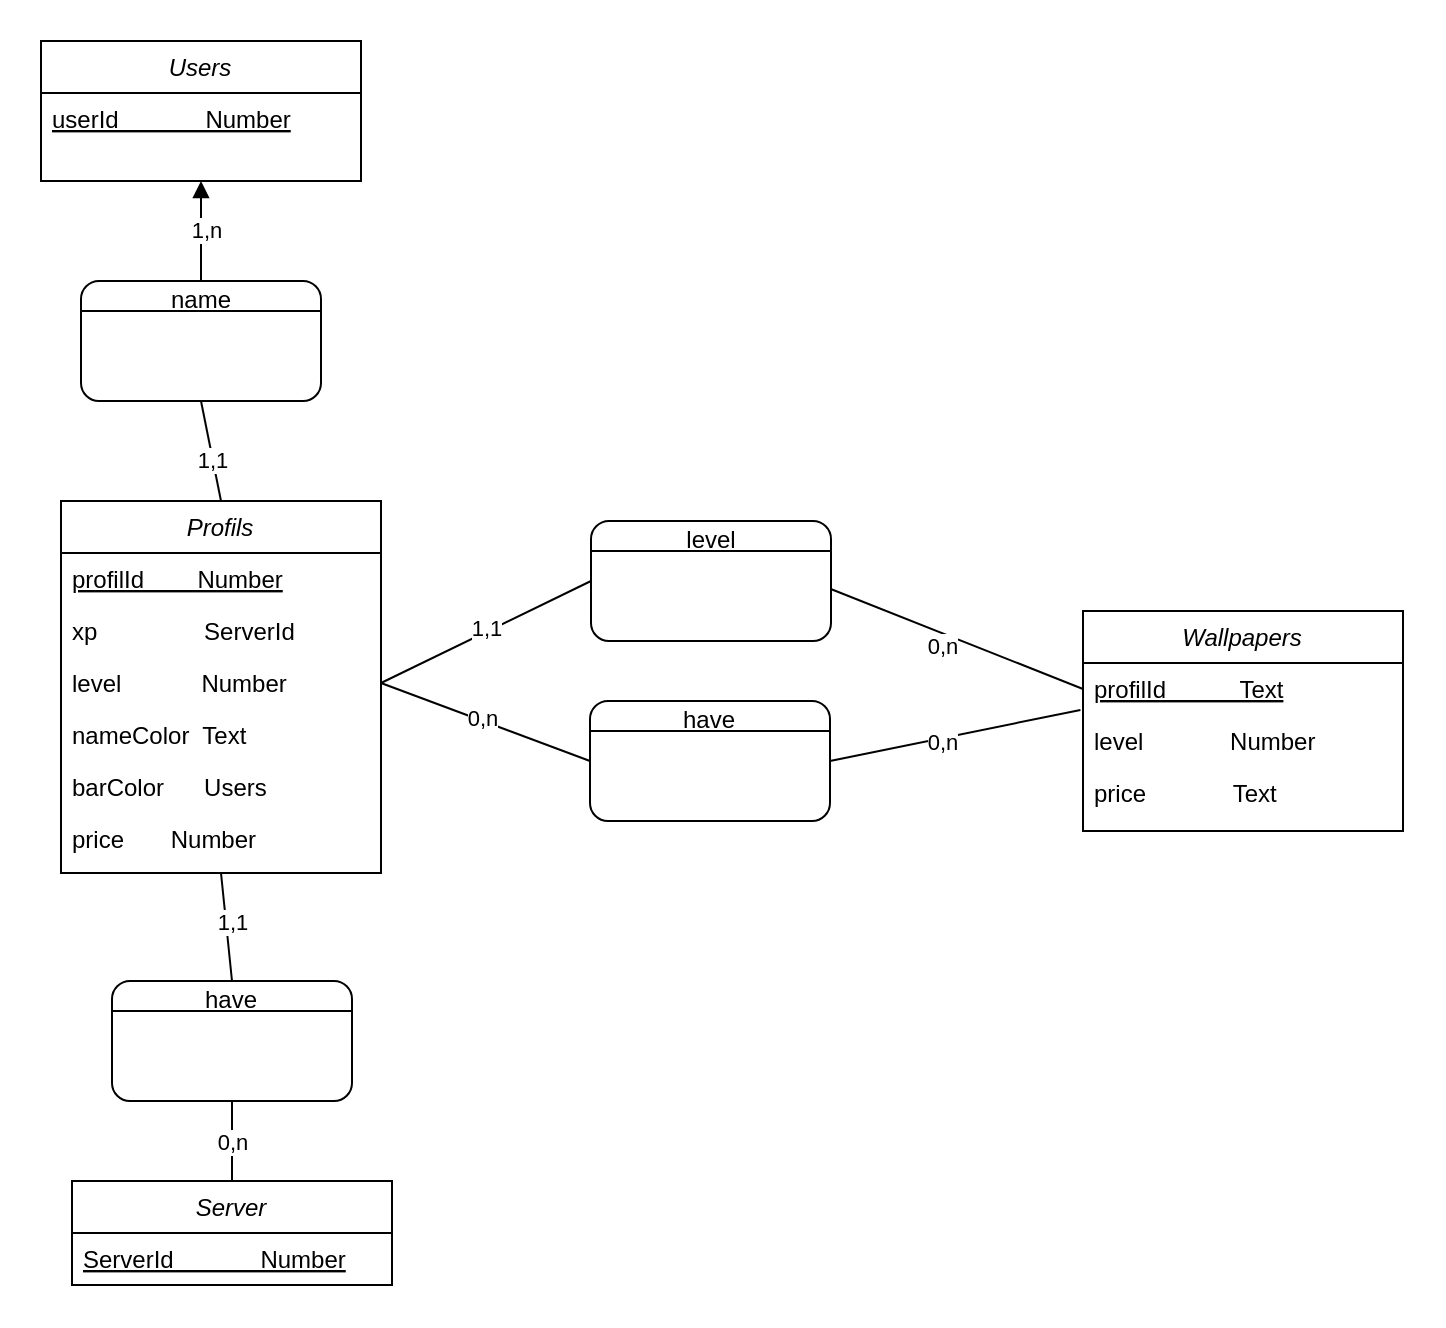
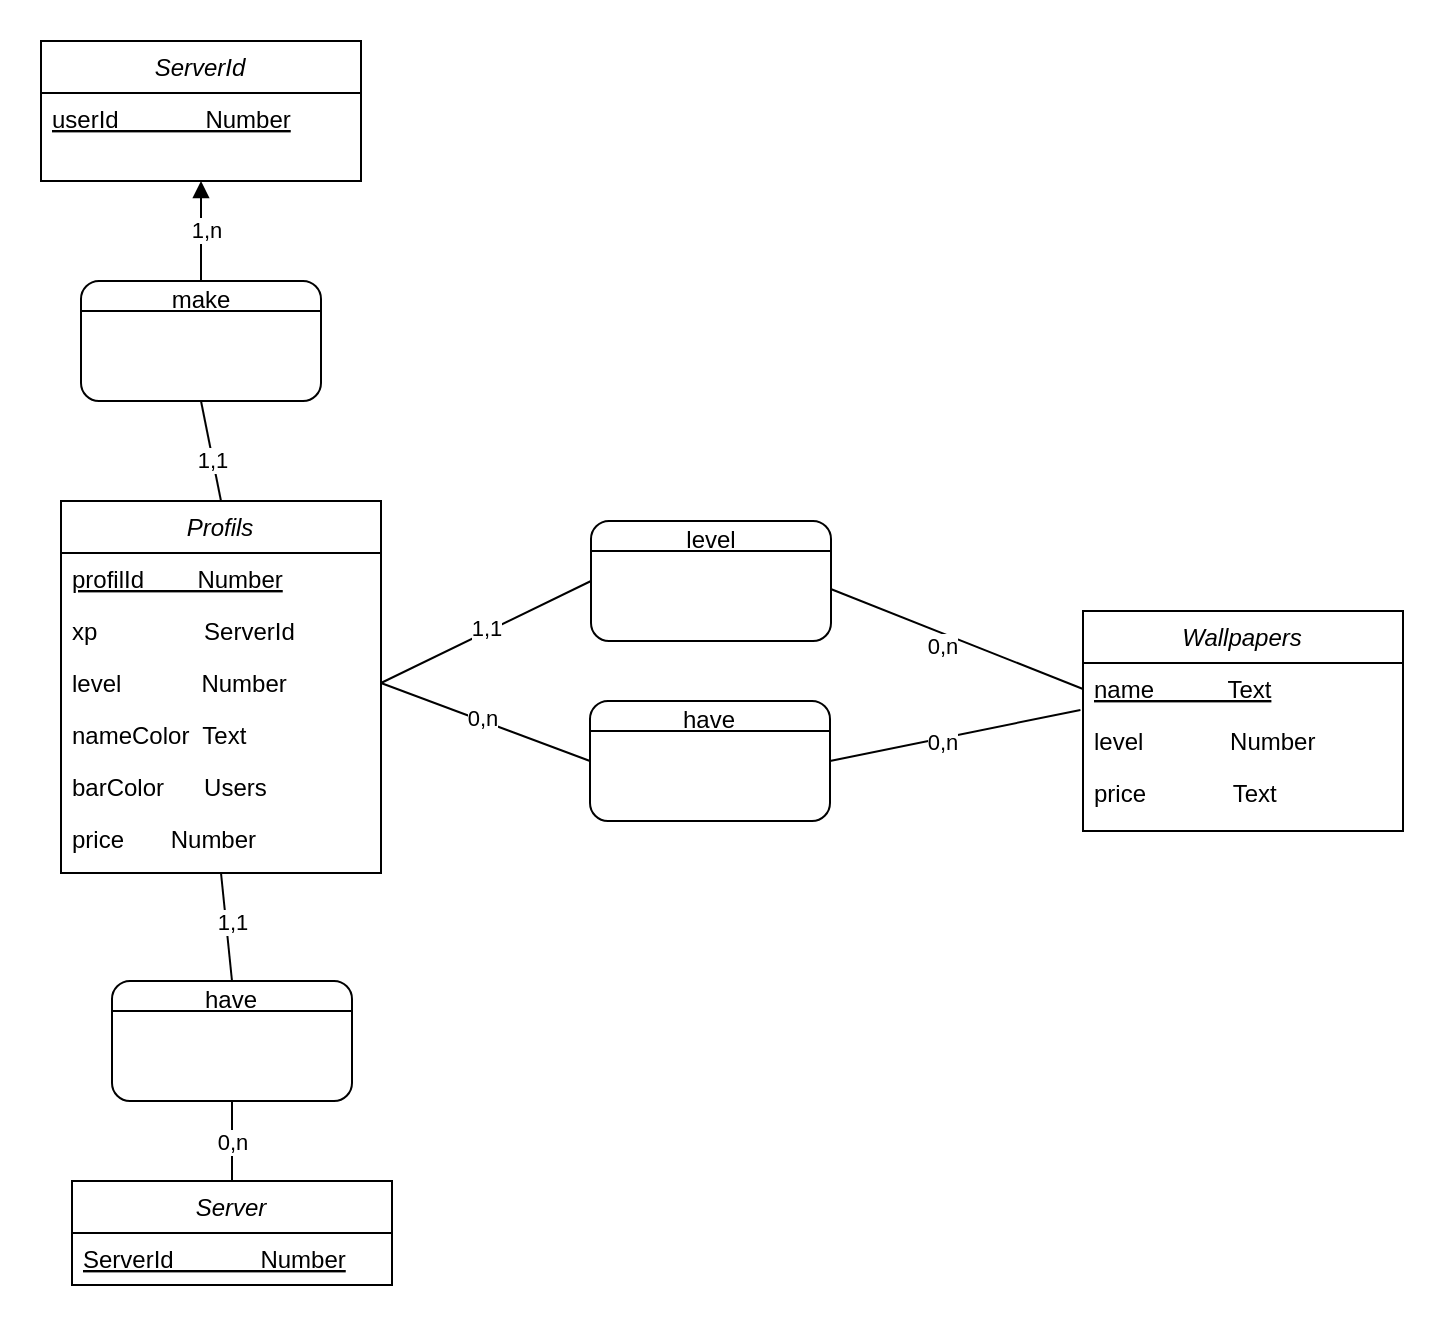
node "Users": label "Users" -> "ServerId"
node "name": label "name" -> "make"
node "profilId Text": label "profilId Text" -> "name Text"
